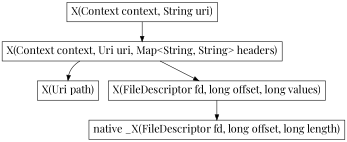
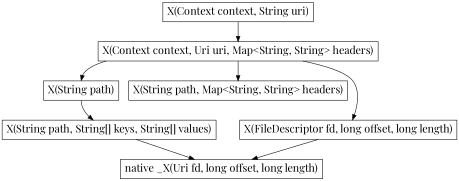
node "X(Uri path)": label "X(Uri path)" -> "X(String path)"
node "X(FileDescriptor fd, long offset, long values)": label "X(FileDescriptor fd, long offset, long values)" -> "X(FileDescriptor fd, long offset, long length)"
node "X(String path, Map<String, String> headers)": added
node "X(String path, String[] keys, String[] values)": added
node "native _X(FileDescriptor fd, long offset, long length)": label "native _X(FileDescriptor fd, long offset, long length)" -> "native _X(Uri fd, long offset, long length)"
